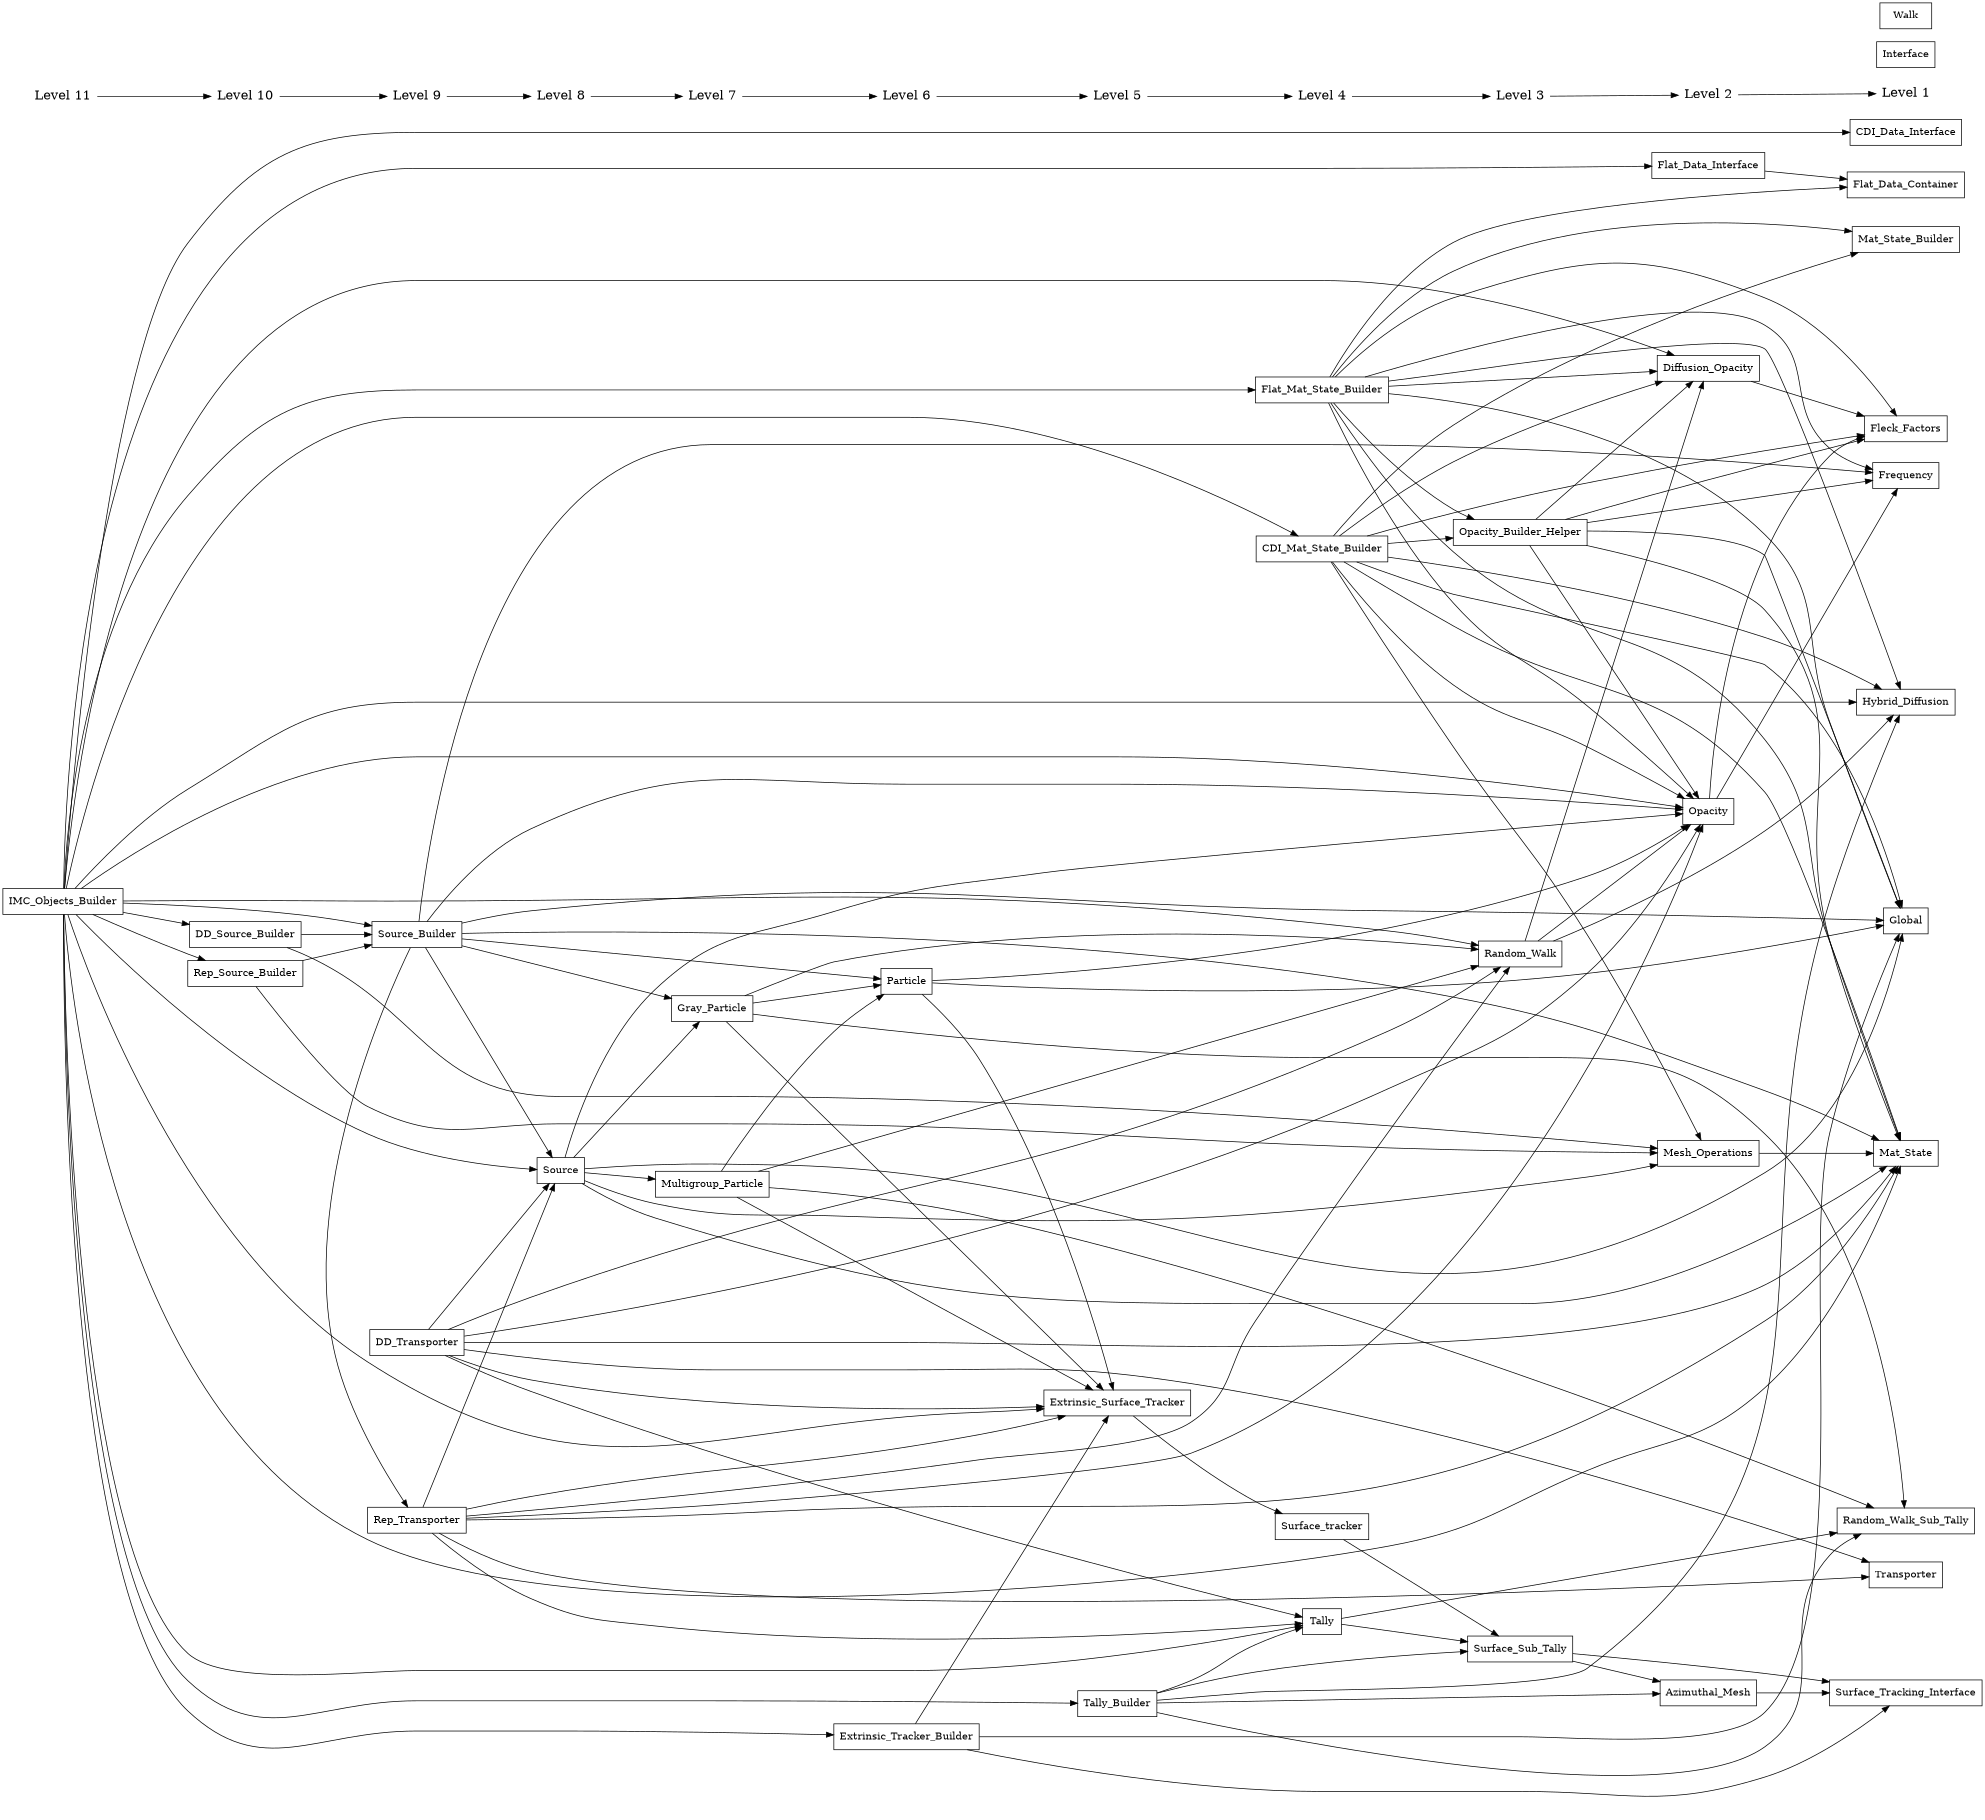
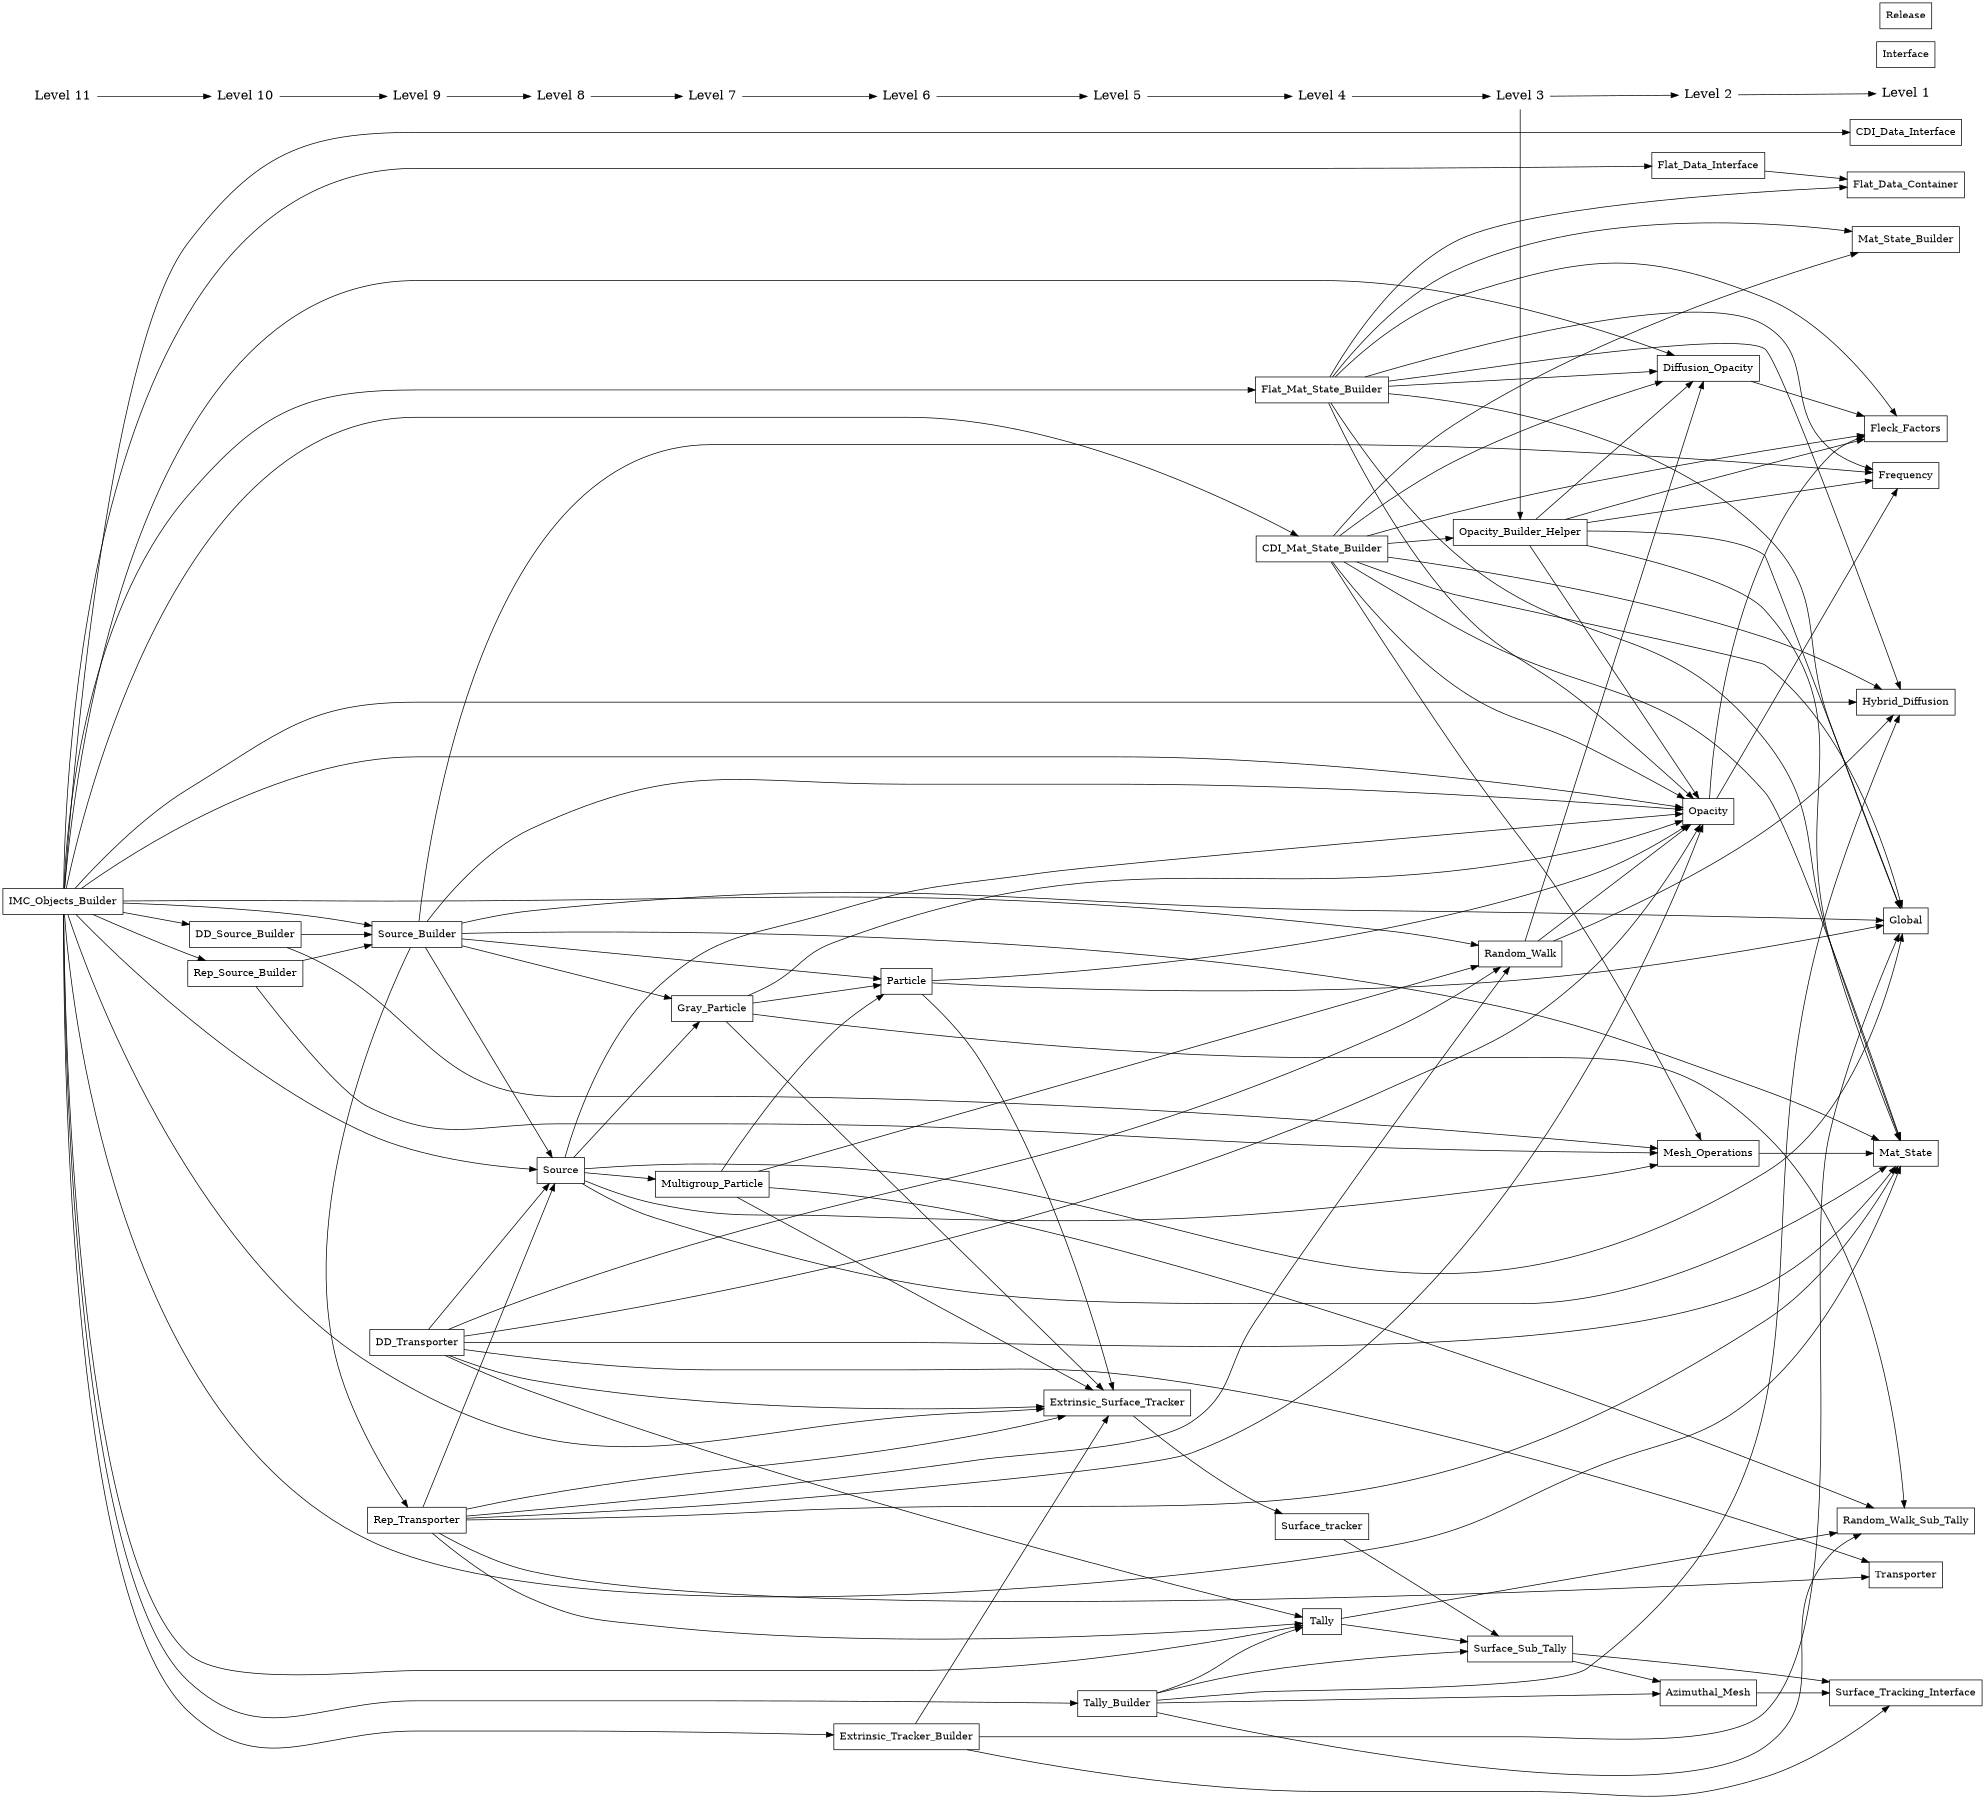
node "Walk": label "Walk" -> "Release"
edge "Flat_Mat_State_Builder" -> "Opacity_Builder_Helper": now "Level 3" -> "Opacity_Builder_Helper"
edge "Gray_Particle" -> "Random_Walk": now "Gray_Particle" -> "Opacity"
